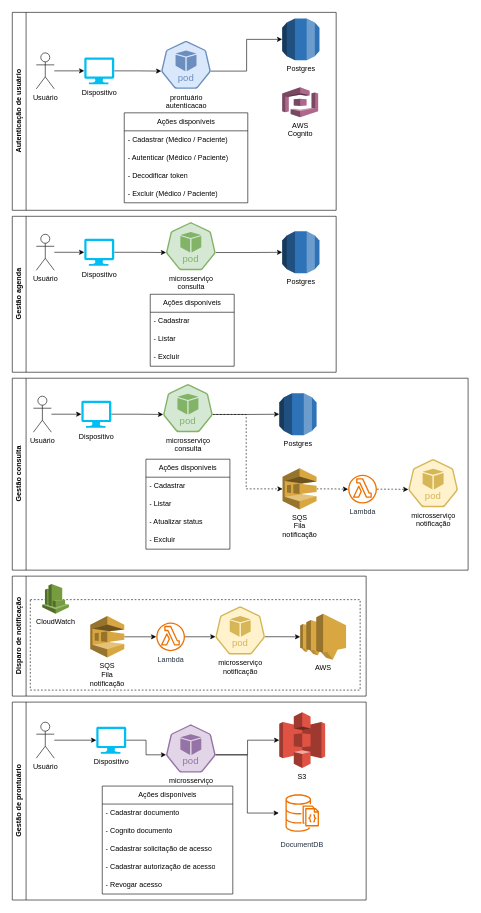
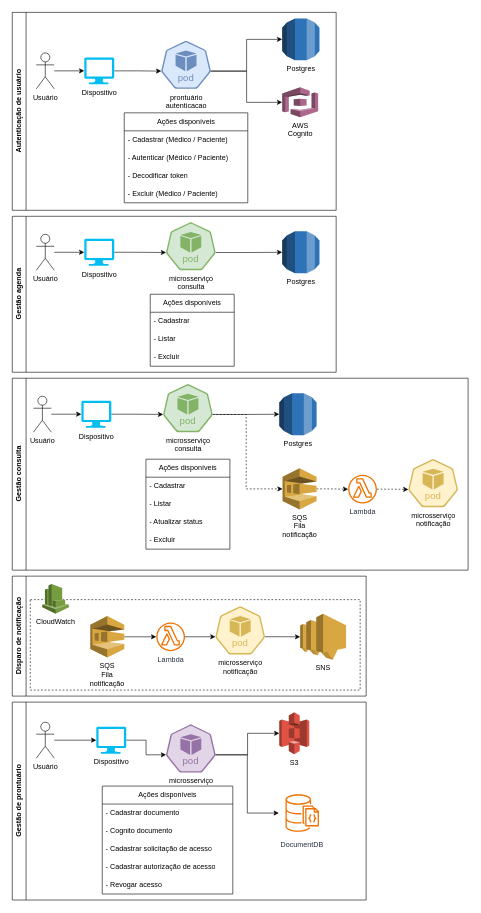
edge "prontuário autenticacao" -> "AWS Cognito": added
node "AWS": label "AWS" -> "SNS"
node "S3": size 46x56 -> 30x42
